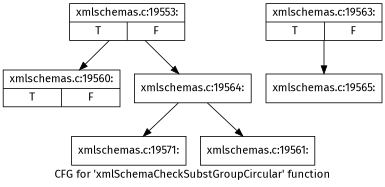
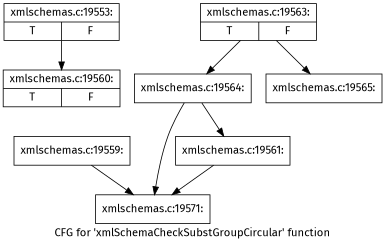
edge "xmlschemas.c:19553:" -> "xmlschemas.c:19564:": now "xmlschemas.c:19563:" -> "xmlschemas.c:19564:"
node "xmlschemas.c:19559:": added
edge "xmlschemas.c:19561:" -> "xmlschemas.c:19571:": added
